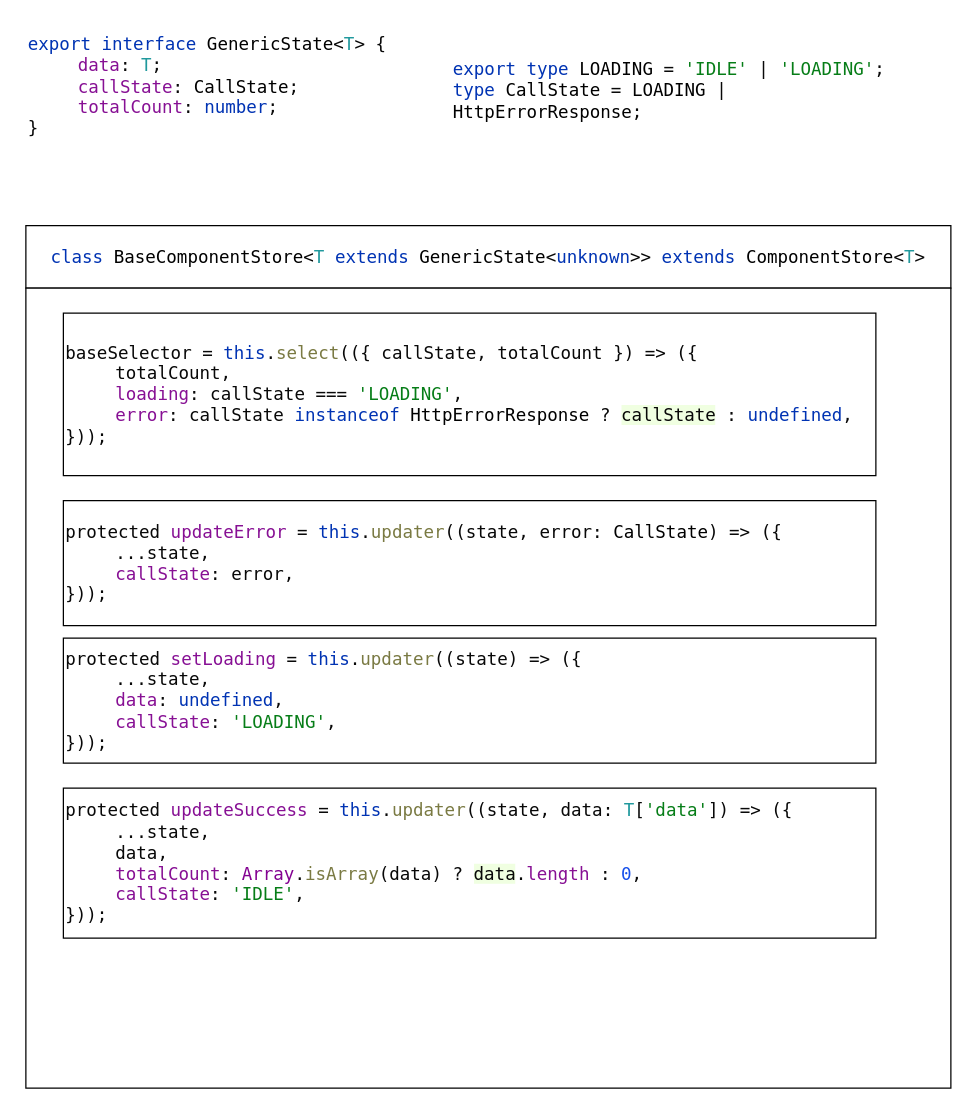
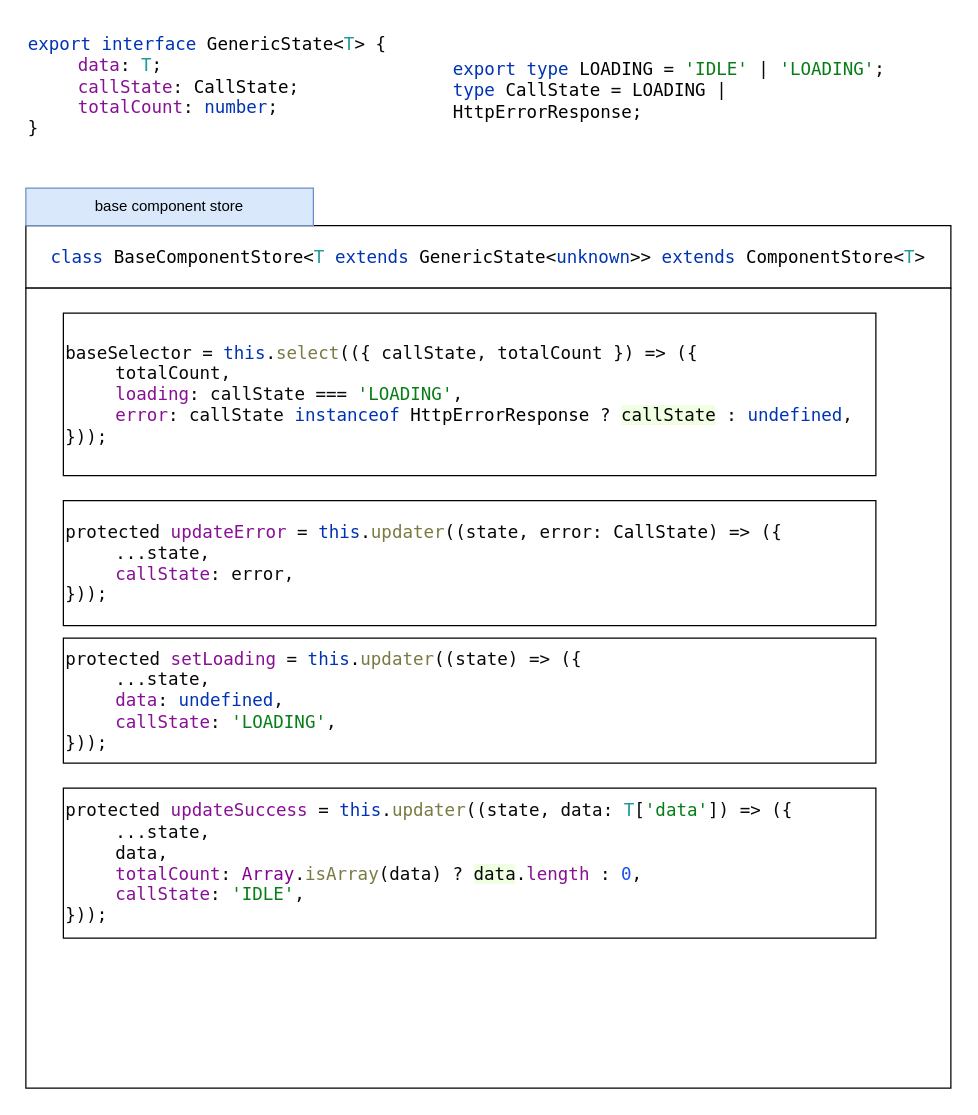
node "base component store": added
